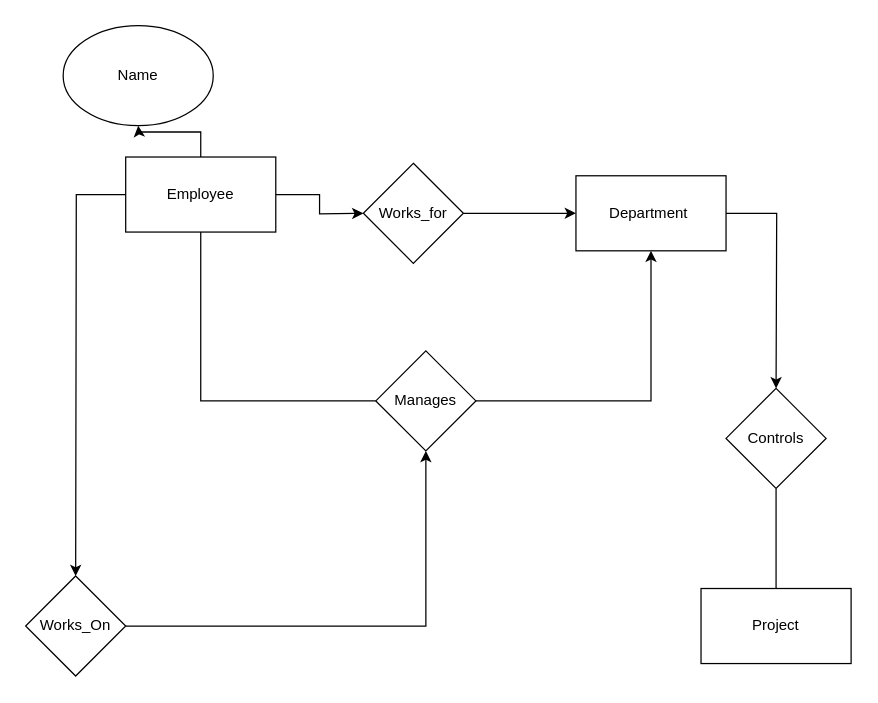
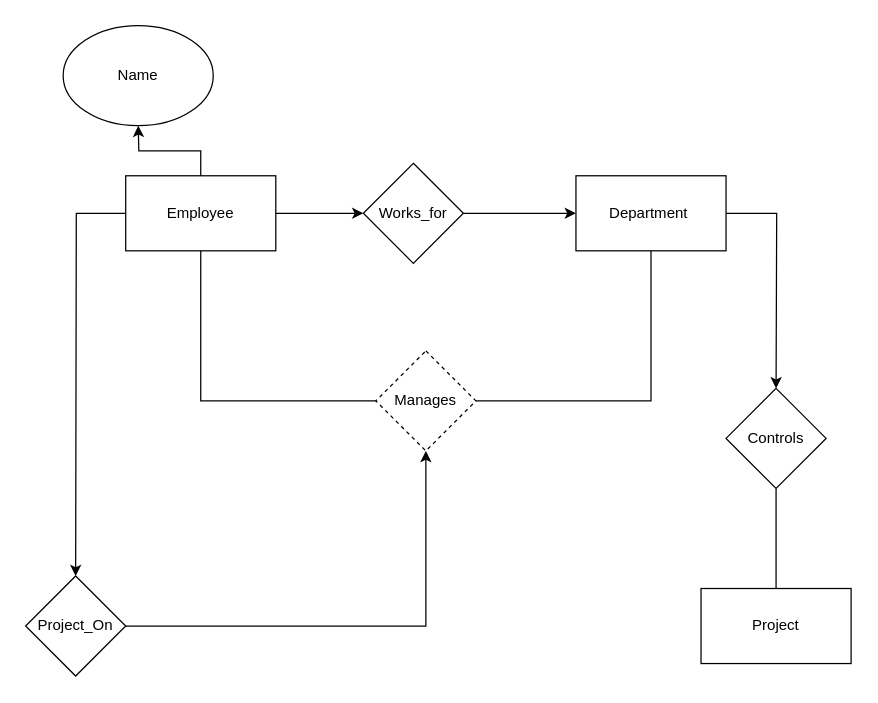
node "Employee": moved (201, 194) -> (201, 213)
edge "Manages" -> "Department": arrowhead classic -> none
node "Manages": style solid -> dashed
node "Works_On": label "Works_On" -> "Project_On"
